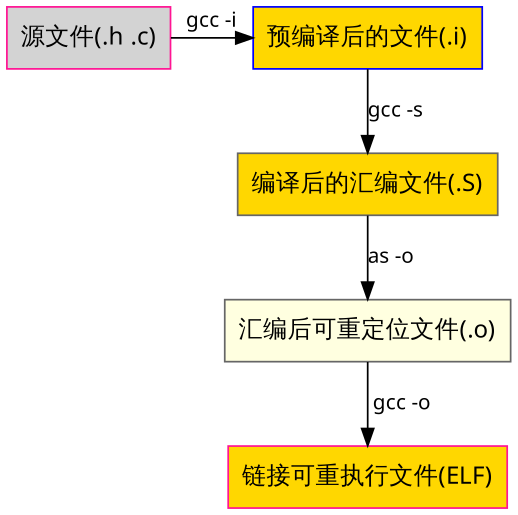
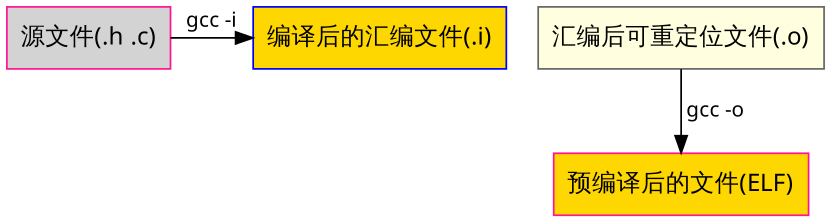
node "预编译后的文件(.i)": label "预编译后的文件(.i)" -> "编译后的汇编文件(.i)"
node "编译后的汇编文件(.S)": removed
node "链接可重执行文件(ELF)": label "链接可重执行文件(ELF)" -> "预编译后的文件(ELF)"
